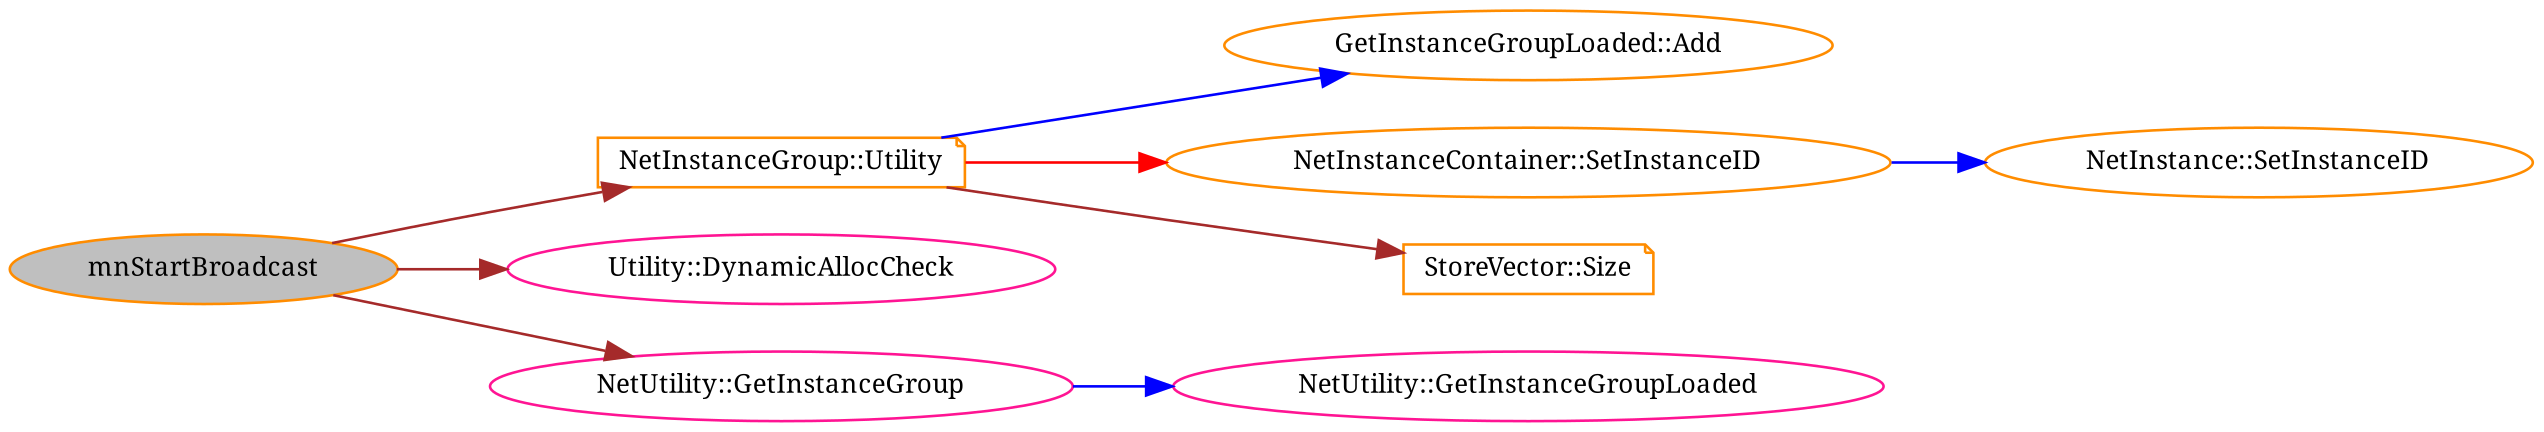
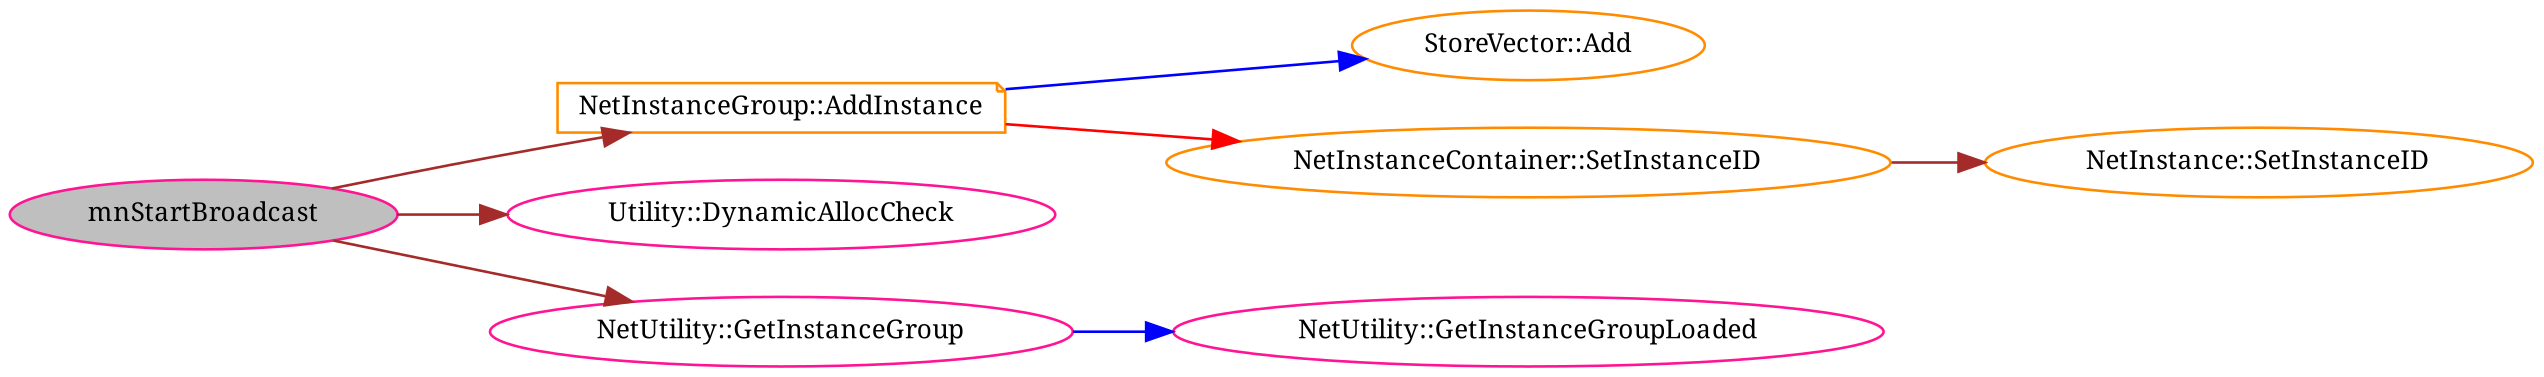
node "GetInstanceGroupLoaded::Add": label "GetInstanceGroupLoaded::Add" -> "StoreVector::Add"
node "NetInstanceGroup::Utility": label "NetInstanceGroup::Utility" -> "NetInstanceGroup::AddInstance"
edge "NetInstanceContainer::SetInstanceID" -> "NetInstance::SetInstanceID": color blue -> brown
node "mnStartBroadcast": color darkorange -> deeppink
node "StoreVector::Size": removed
